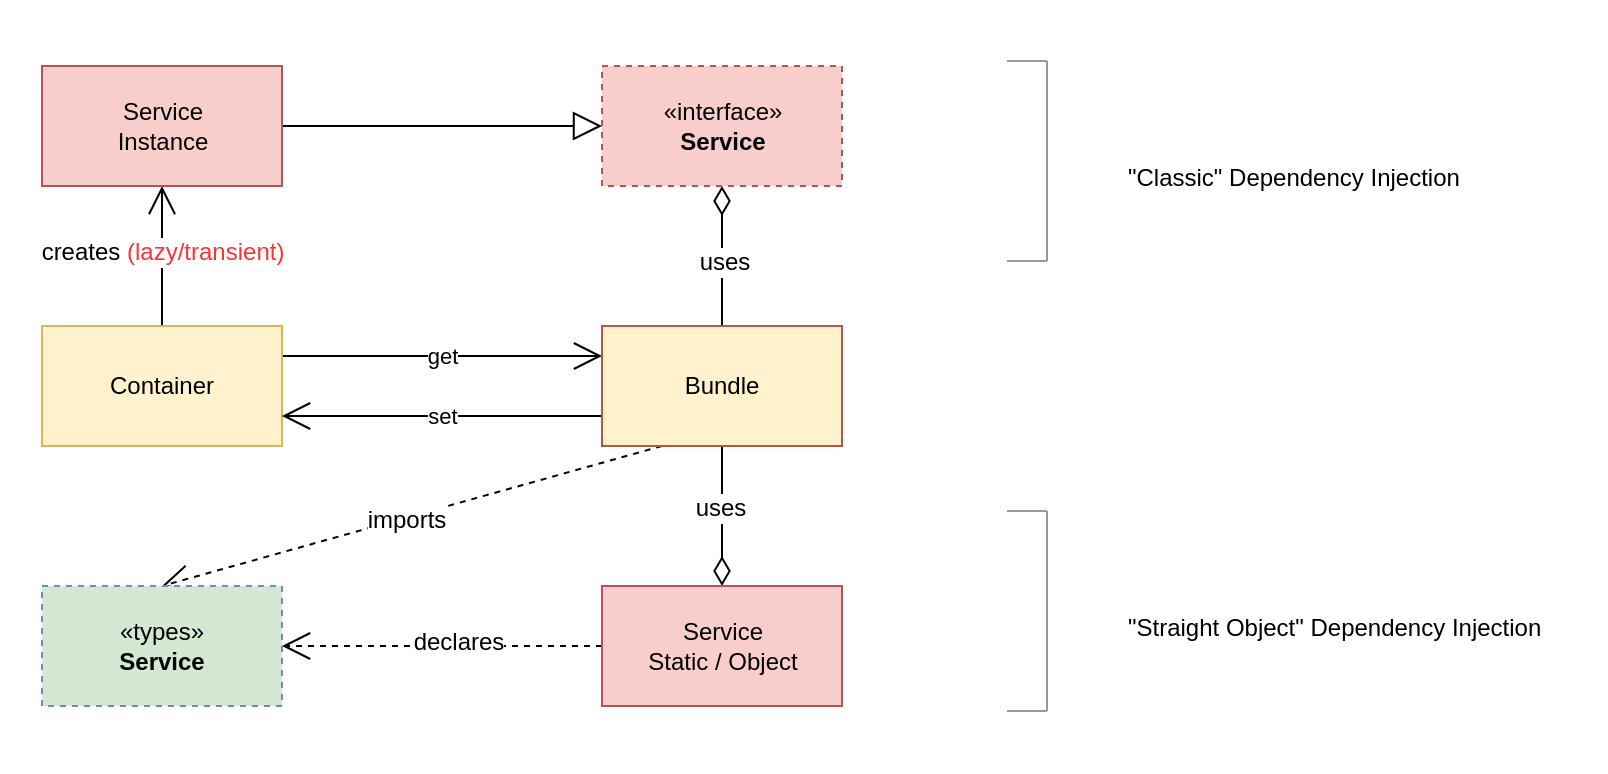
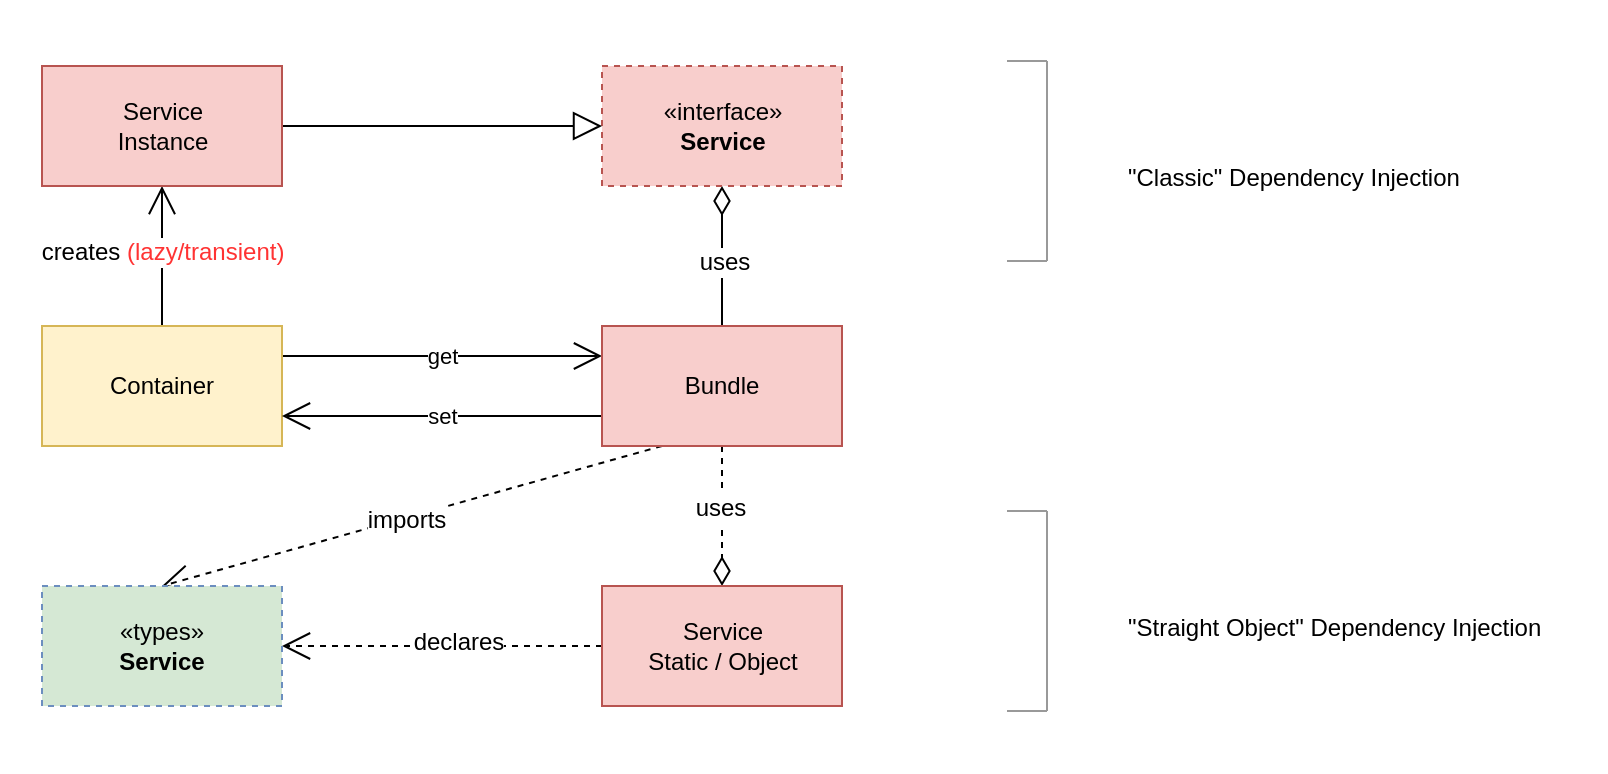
node "Bundle": fillcolor #fff2cc -> #f8cecc
edge "Bundle" -> "Service Static / Object": style solid -> dashed
